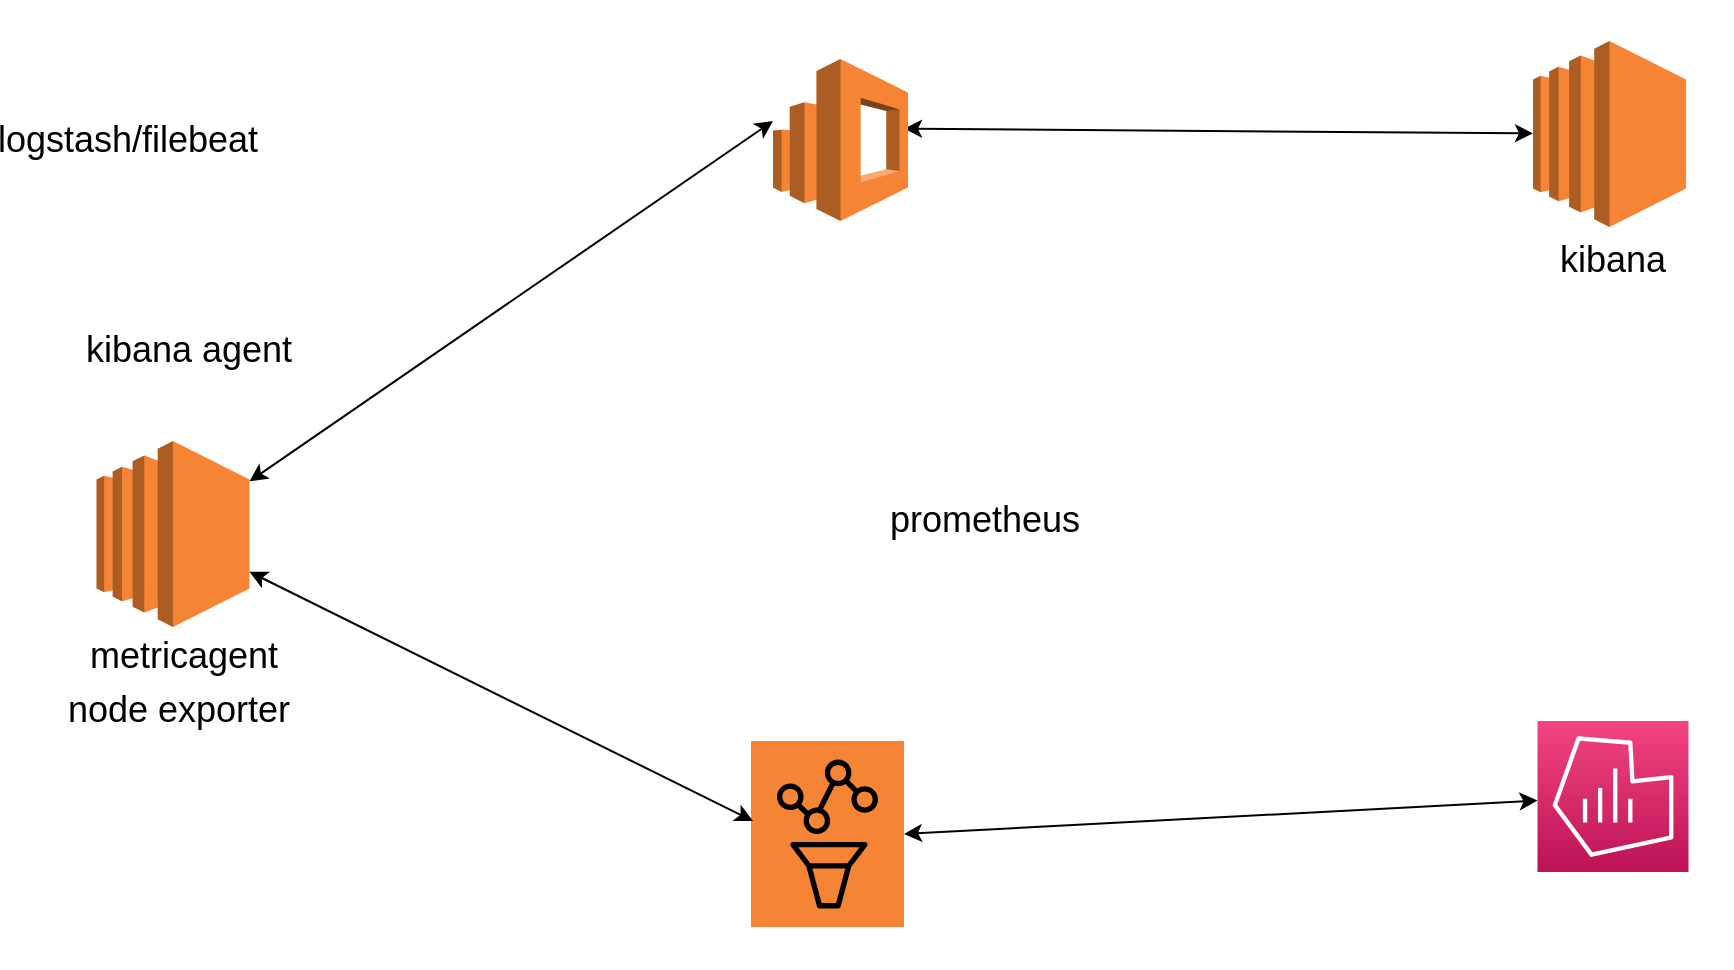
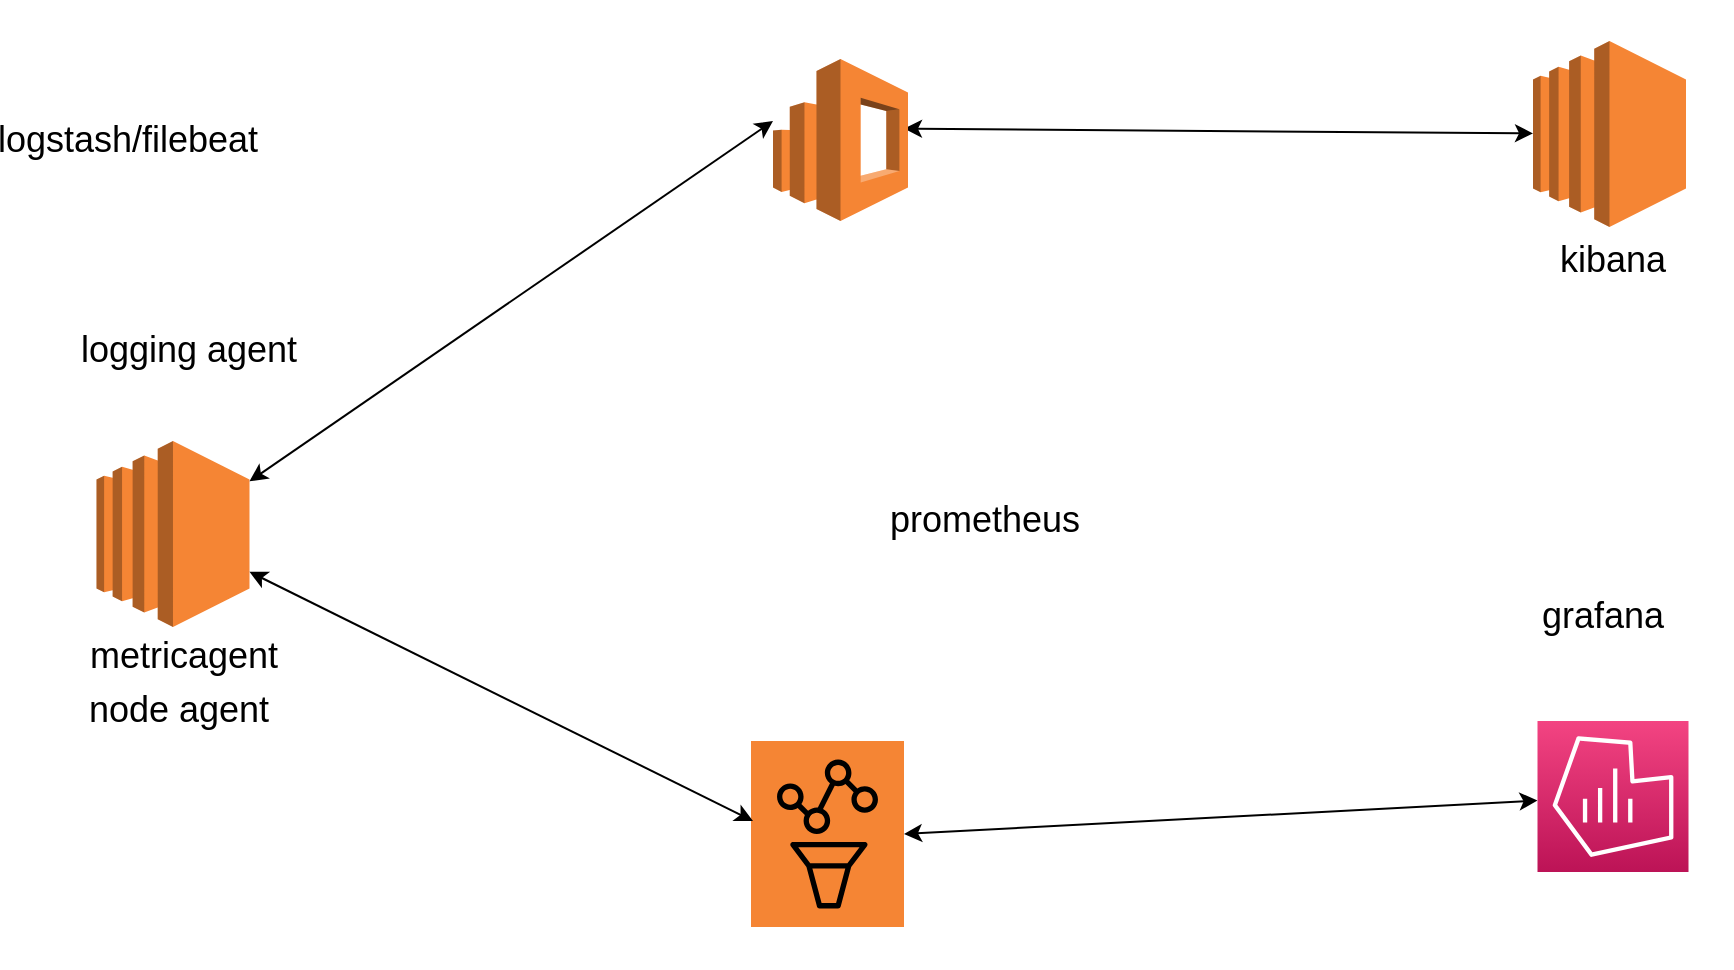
node "kibana agent": label "kibana agent" -> "logging agent"
node "grafana": added
node "node exporter": label "node exporter" -> "node agent"
